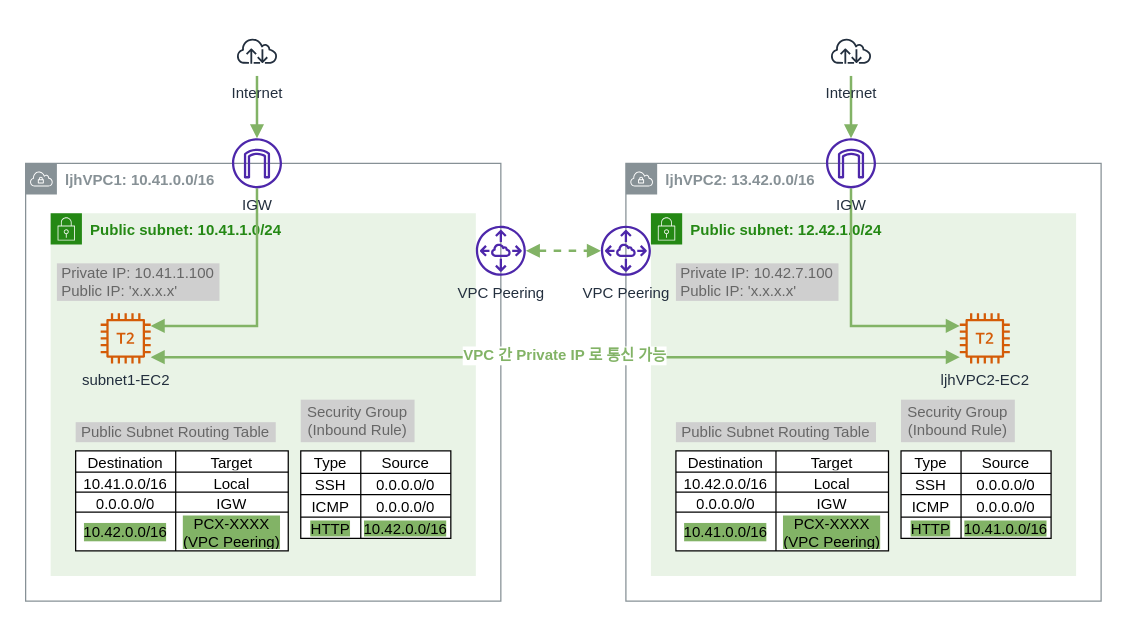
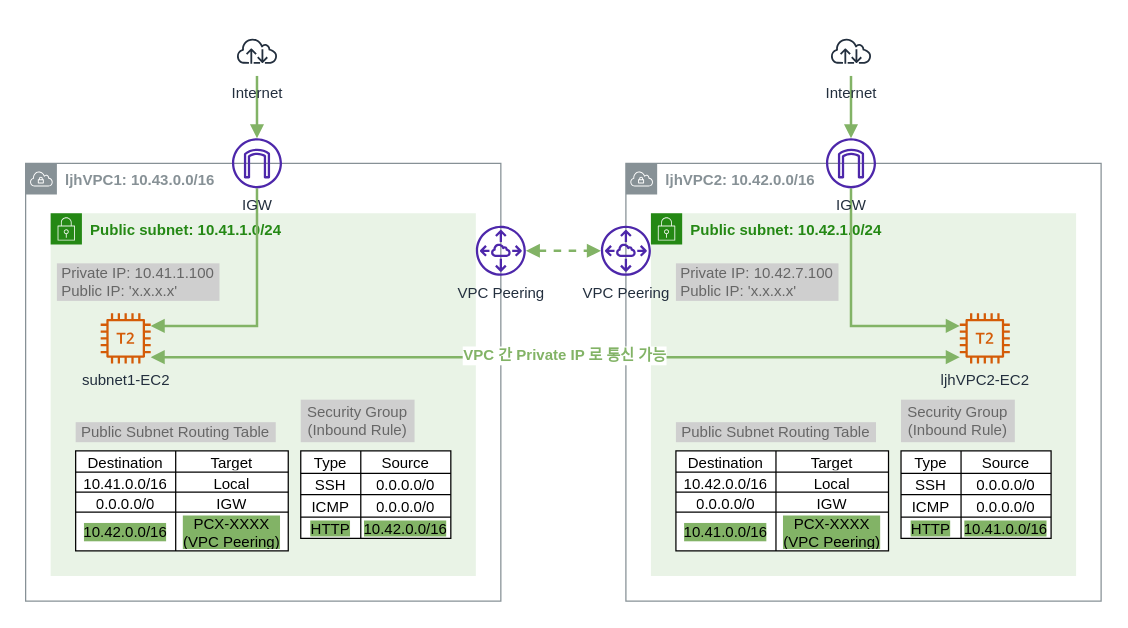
node "ljhVPC1: 10.41.0.0/16": label "ljhVPC1: 10.41.0.0/16" -> "ljhVPC1: 10.43.0.0/16"
node "ljhVPC2: 13.42.0.0/16": label "ljhVPC2: 13.42.0.0/16" -> "ljhVPC2: 10.42.0.0/16"
node "Public subnet: 12.42.1.0/24": label "Public subnet: 12.42.1.0/24" -> "Public subnet: 10.42.1.0/24"
